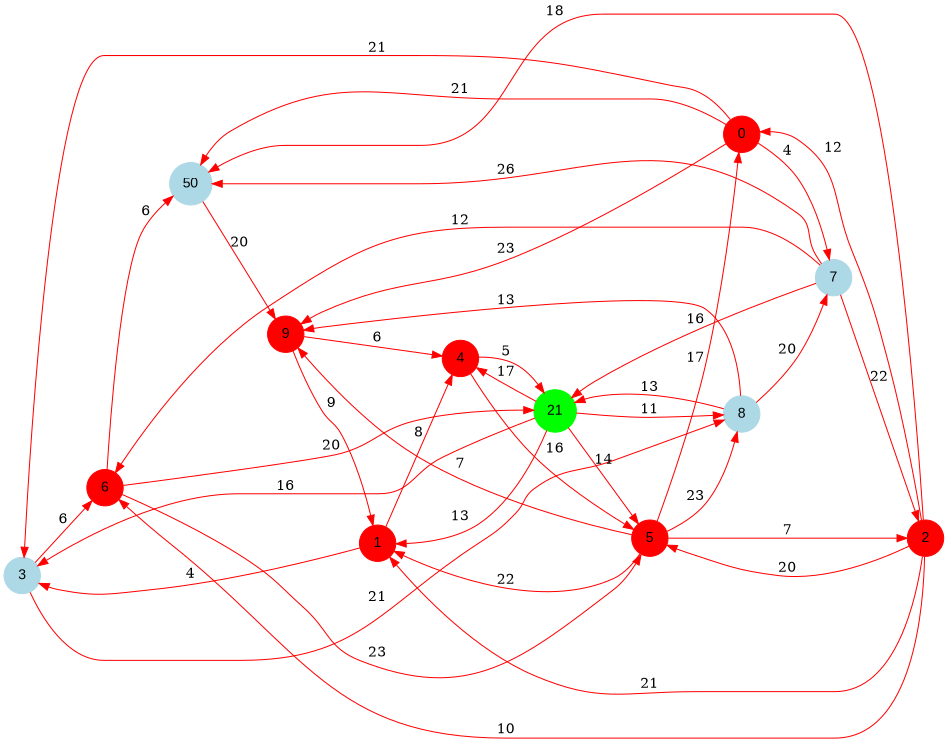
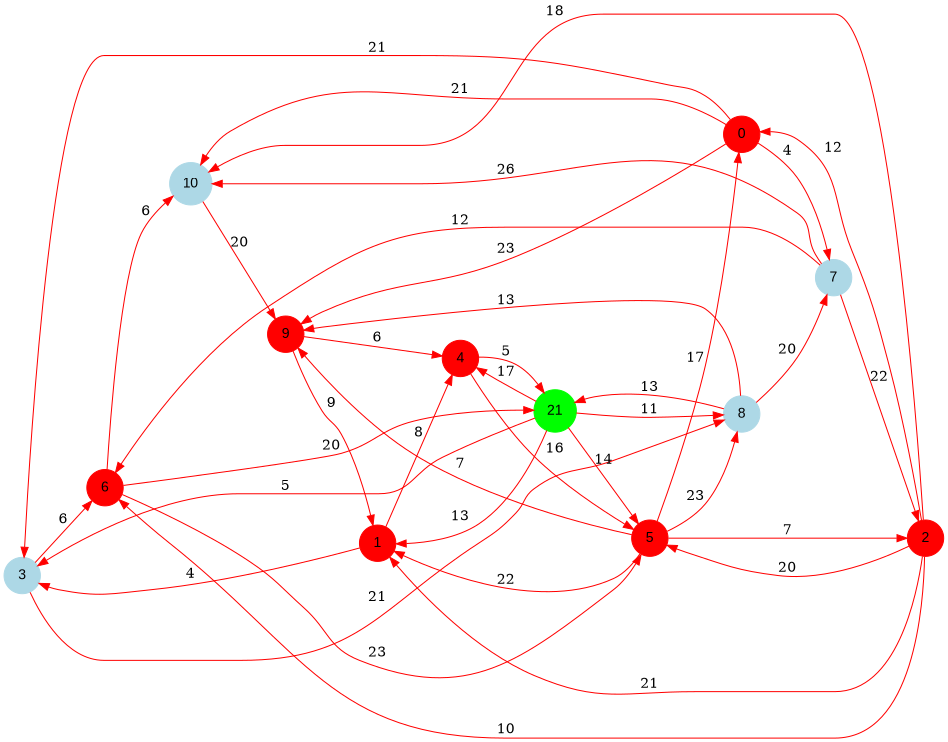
node "50": label "50" -> "10"
edge "7" -> "21": removed, label "16"
edge "21" -> "3": label "16" -> "5"
